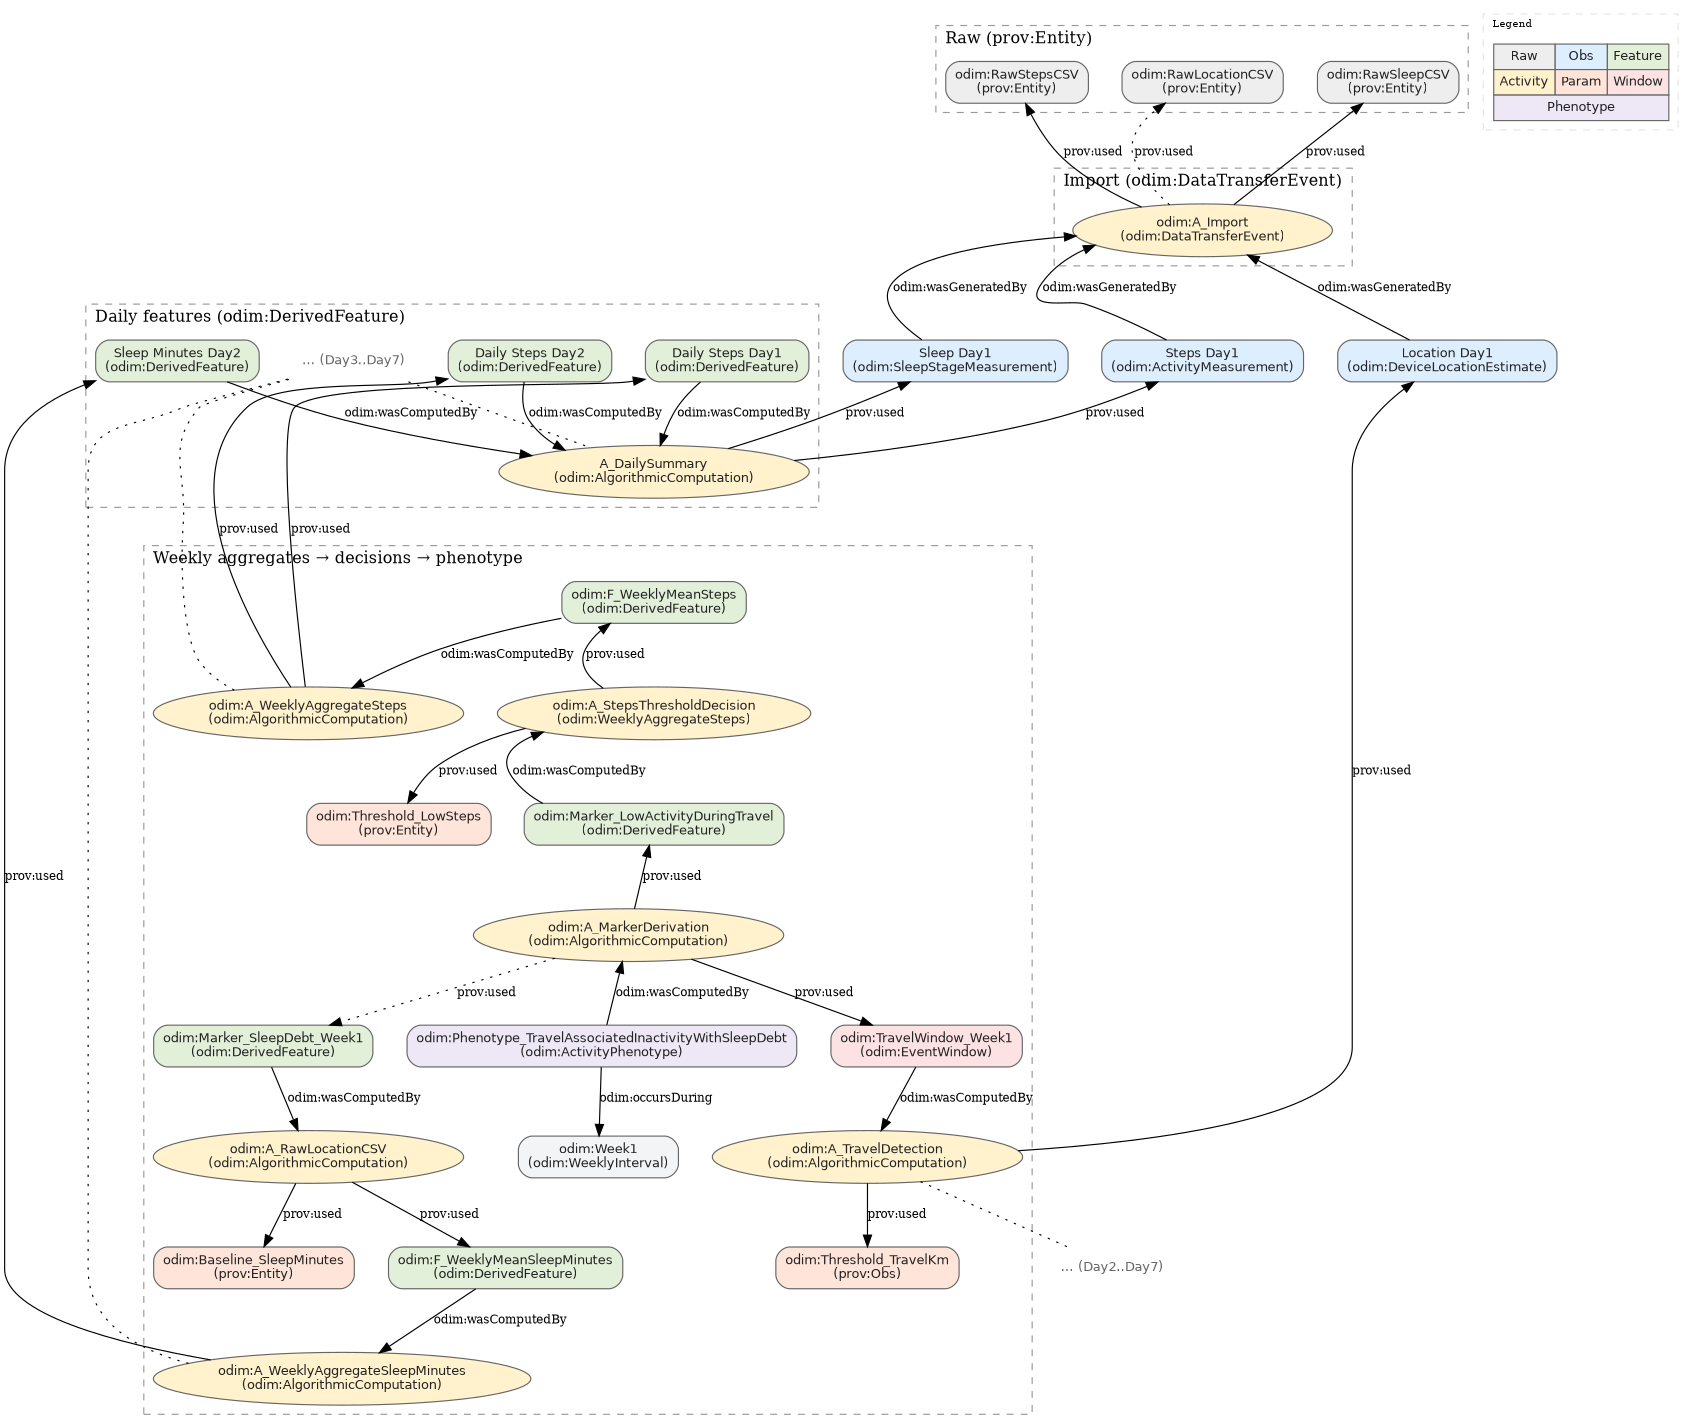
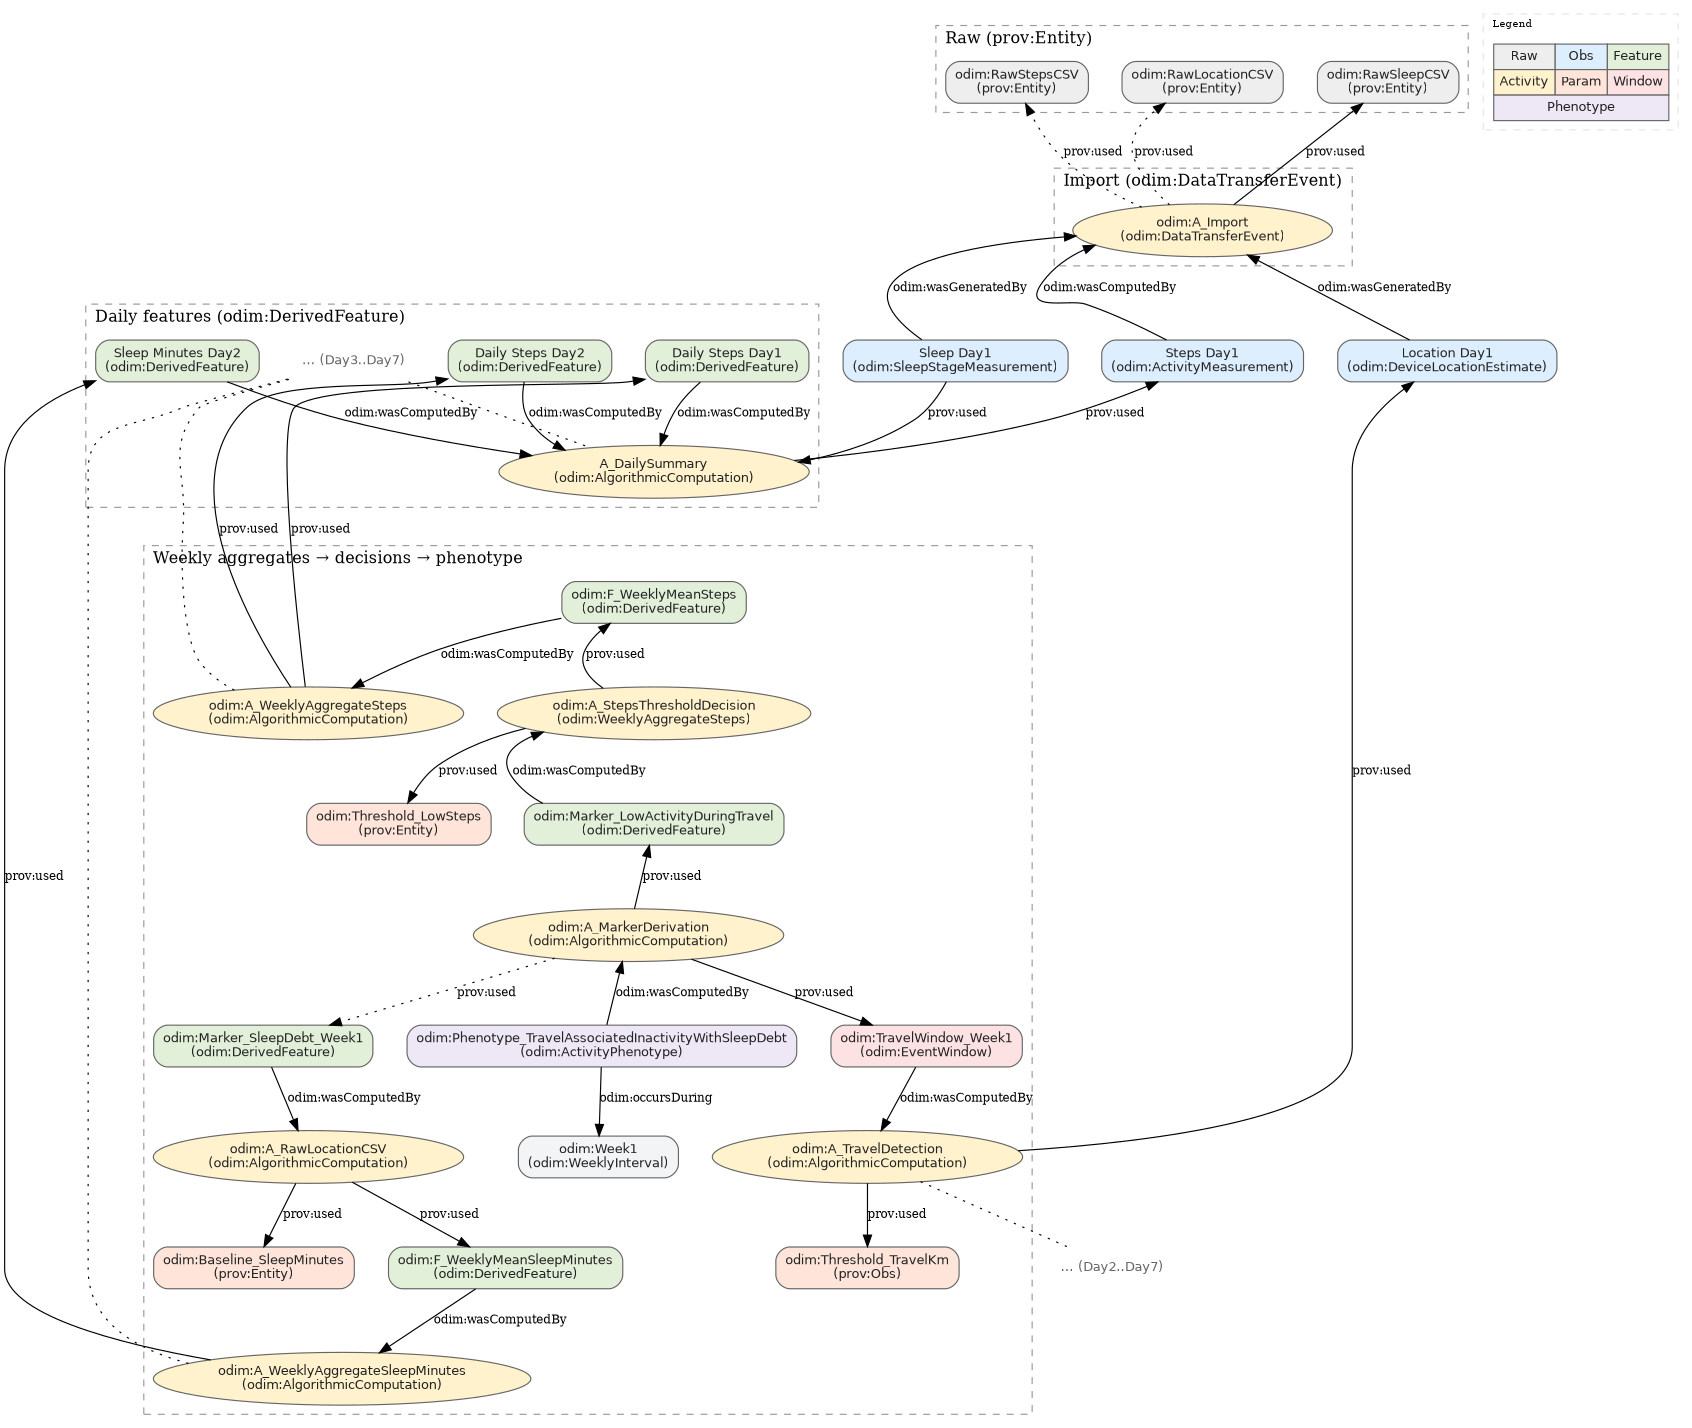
edge "odim:A_Import (odim:DataTransferEvent)" -> "odim:RawStepsCSV (prov:Entity)": style solid -> dotted
edge "Steps Day1 (odim:ActivityMeasurement)" -> "odim:A_Import (odim:DataTransferEvent)": label "odim:wasGeneratedBy" -> "odim:wasComputedBy"
edge "A_DailySummary (odim:AlgorithmicComputation)" -> "Sleep Day1 (odim:SleepStageMeasurement)": reversed
